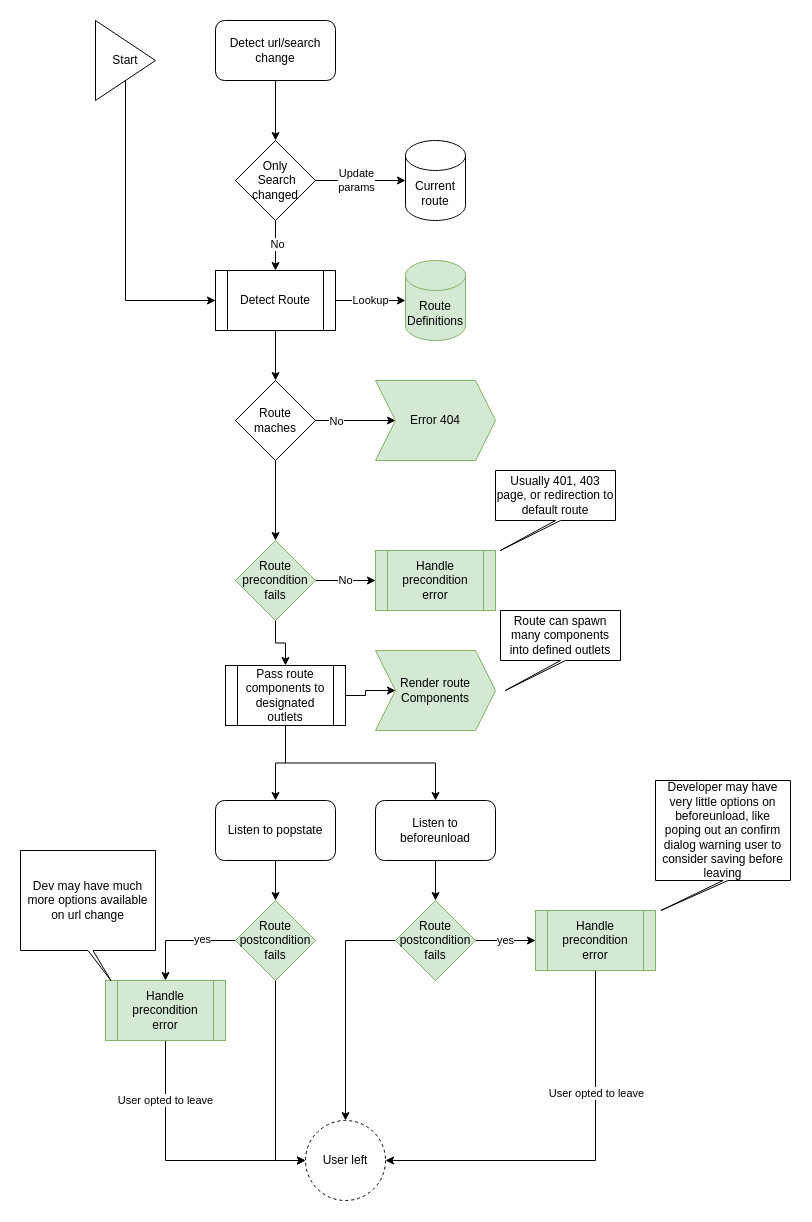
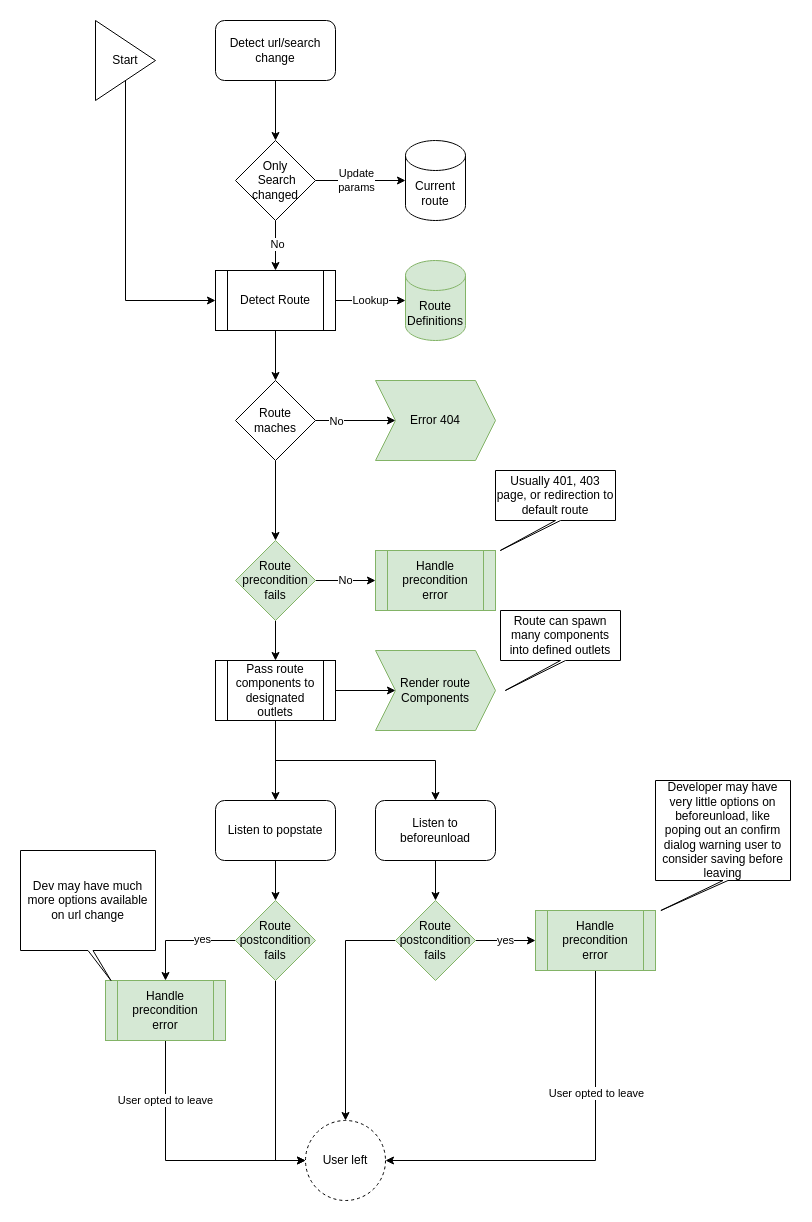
node "Pass route components to designated outlets": moved (286, 696) -> (276, 691)
